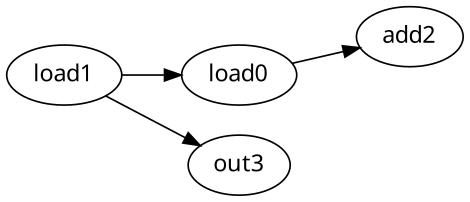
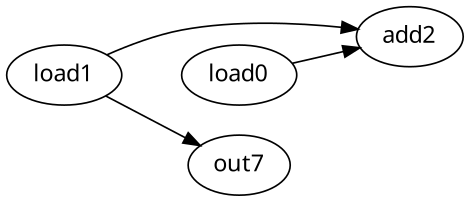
edge "load1" -> "load0": now "load1" -> "add2"
node "out3": label "out3" -> "out7"
